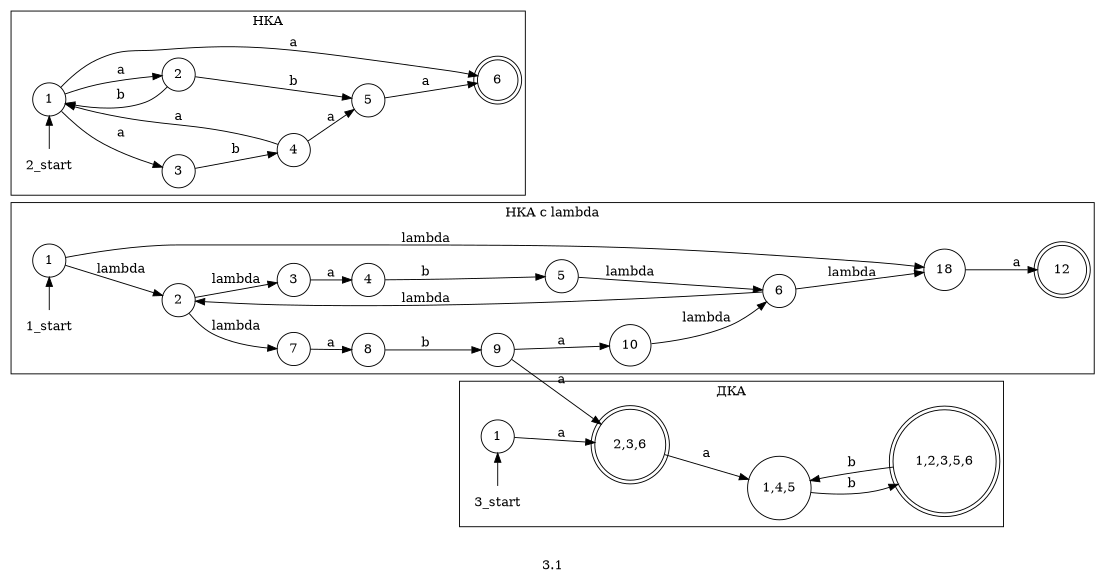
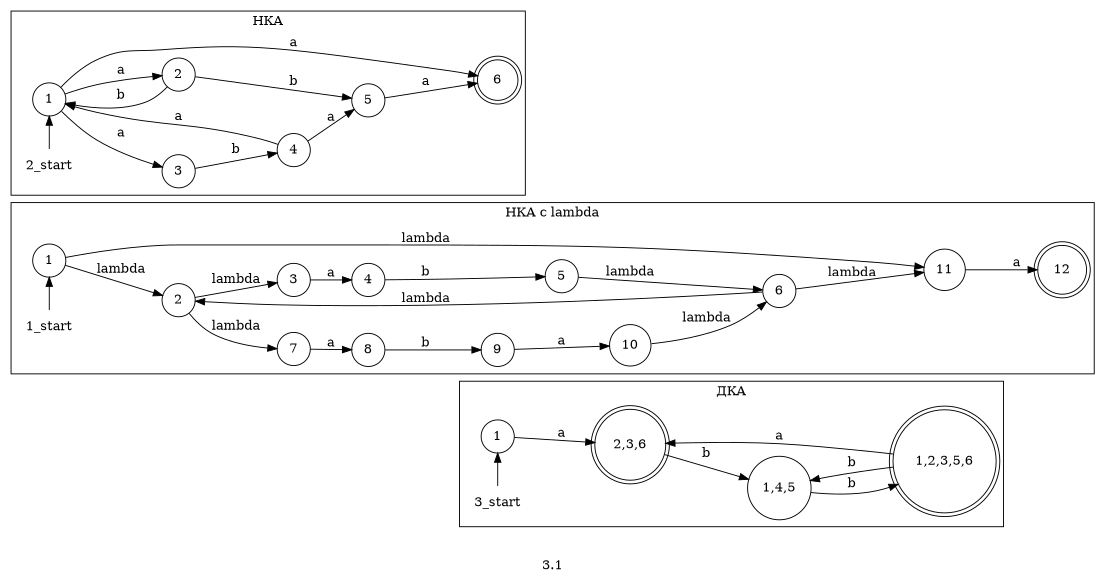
node "18": label "18" -> "11"
edge "9" -> "2,3,6": now "1,2,3,5,6" -> "2,3,6"
edge "2,3,6" -> "1,4,5": label "a" -> "b"
